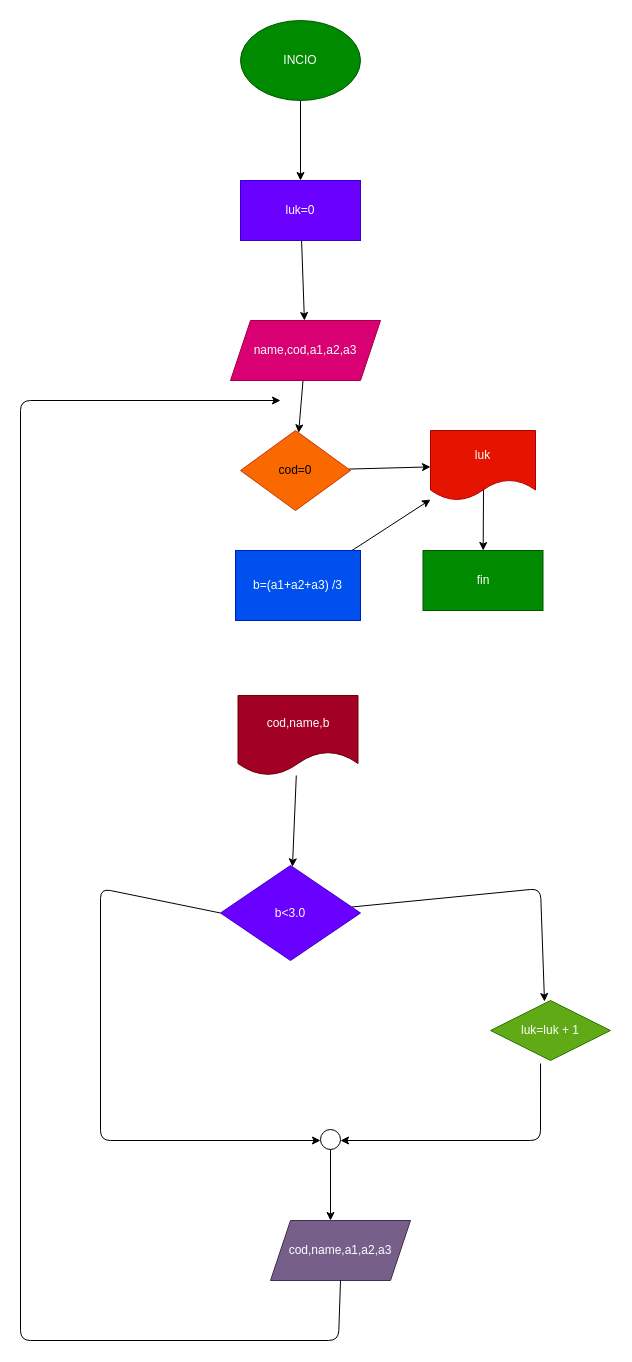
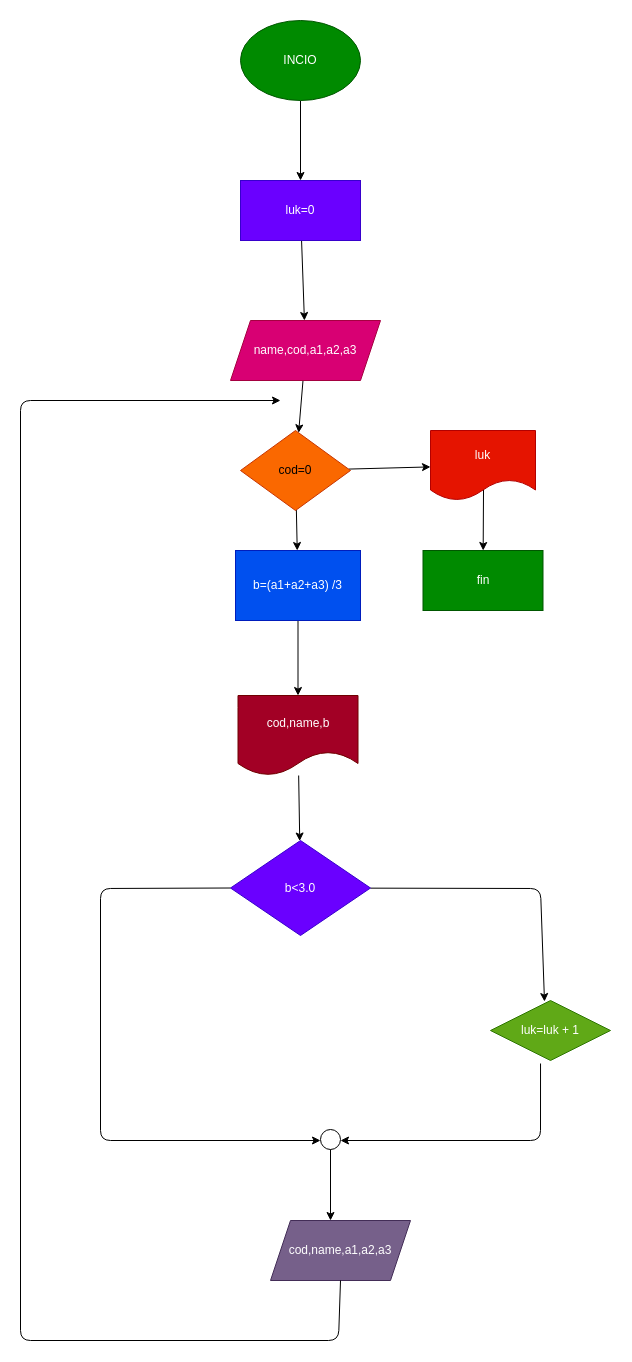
edge "cod=0" -> "b=(a1+a2+a3) /3": added
edge "b=(a1+a2+a3) /3" -> "luk": now "b=(a1+a2+a3) /3" -> "cod,name,b"
node "b<3.0": moved (291, 913) -> (301, 888)
